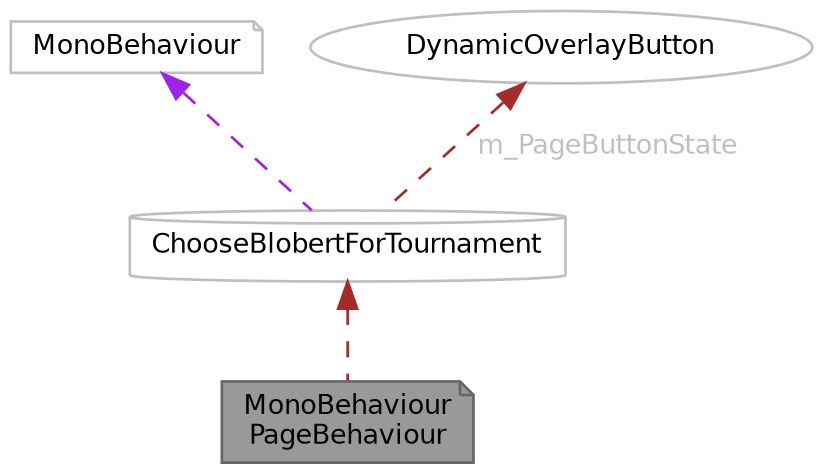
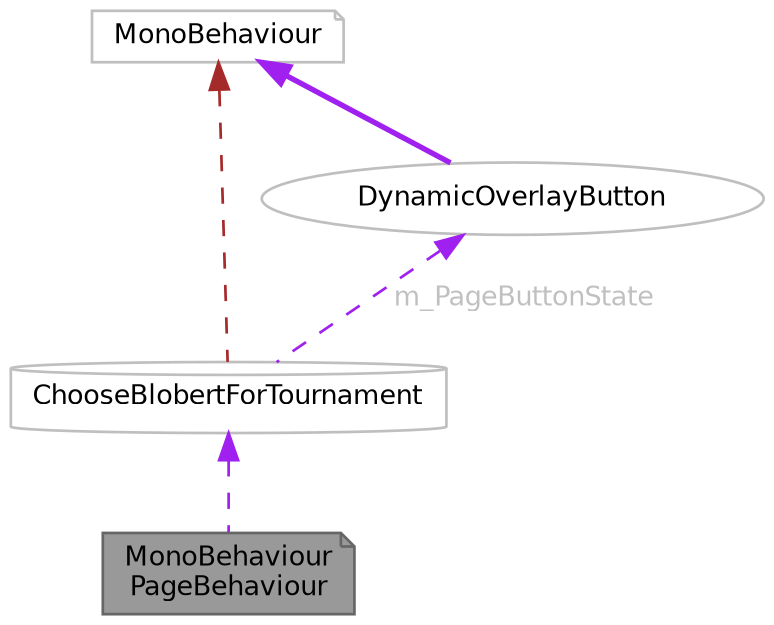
edge "DynamicOverlayButton" -> "MonoBehaviour": added
edge "ChooseBlobertForTournament" -> "MonoBehaviour": color purple -> brown
edge "ChooseBlobertForTournament" -> "DynamicOverlayButton": color brown -> purple
edge "MonoBehaviour PageBehaviour" -> "ChooseBlobertForTournament": color brown -> purple
